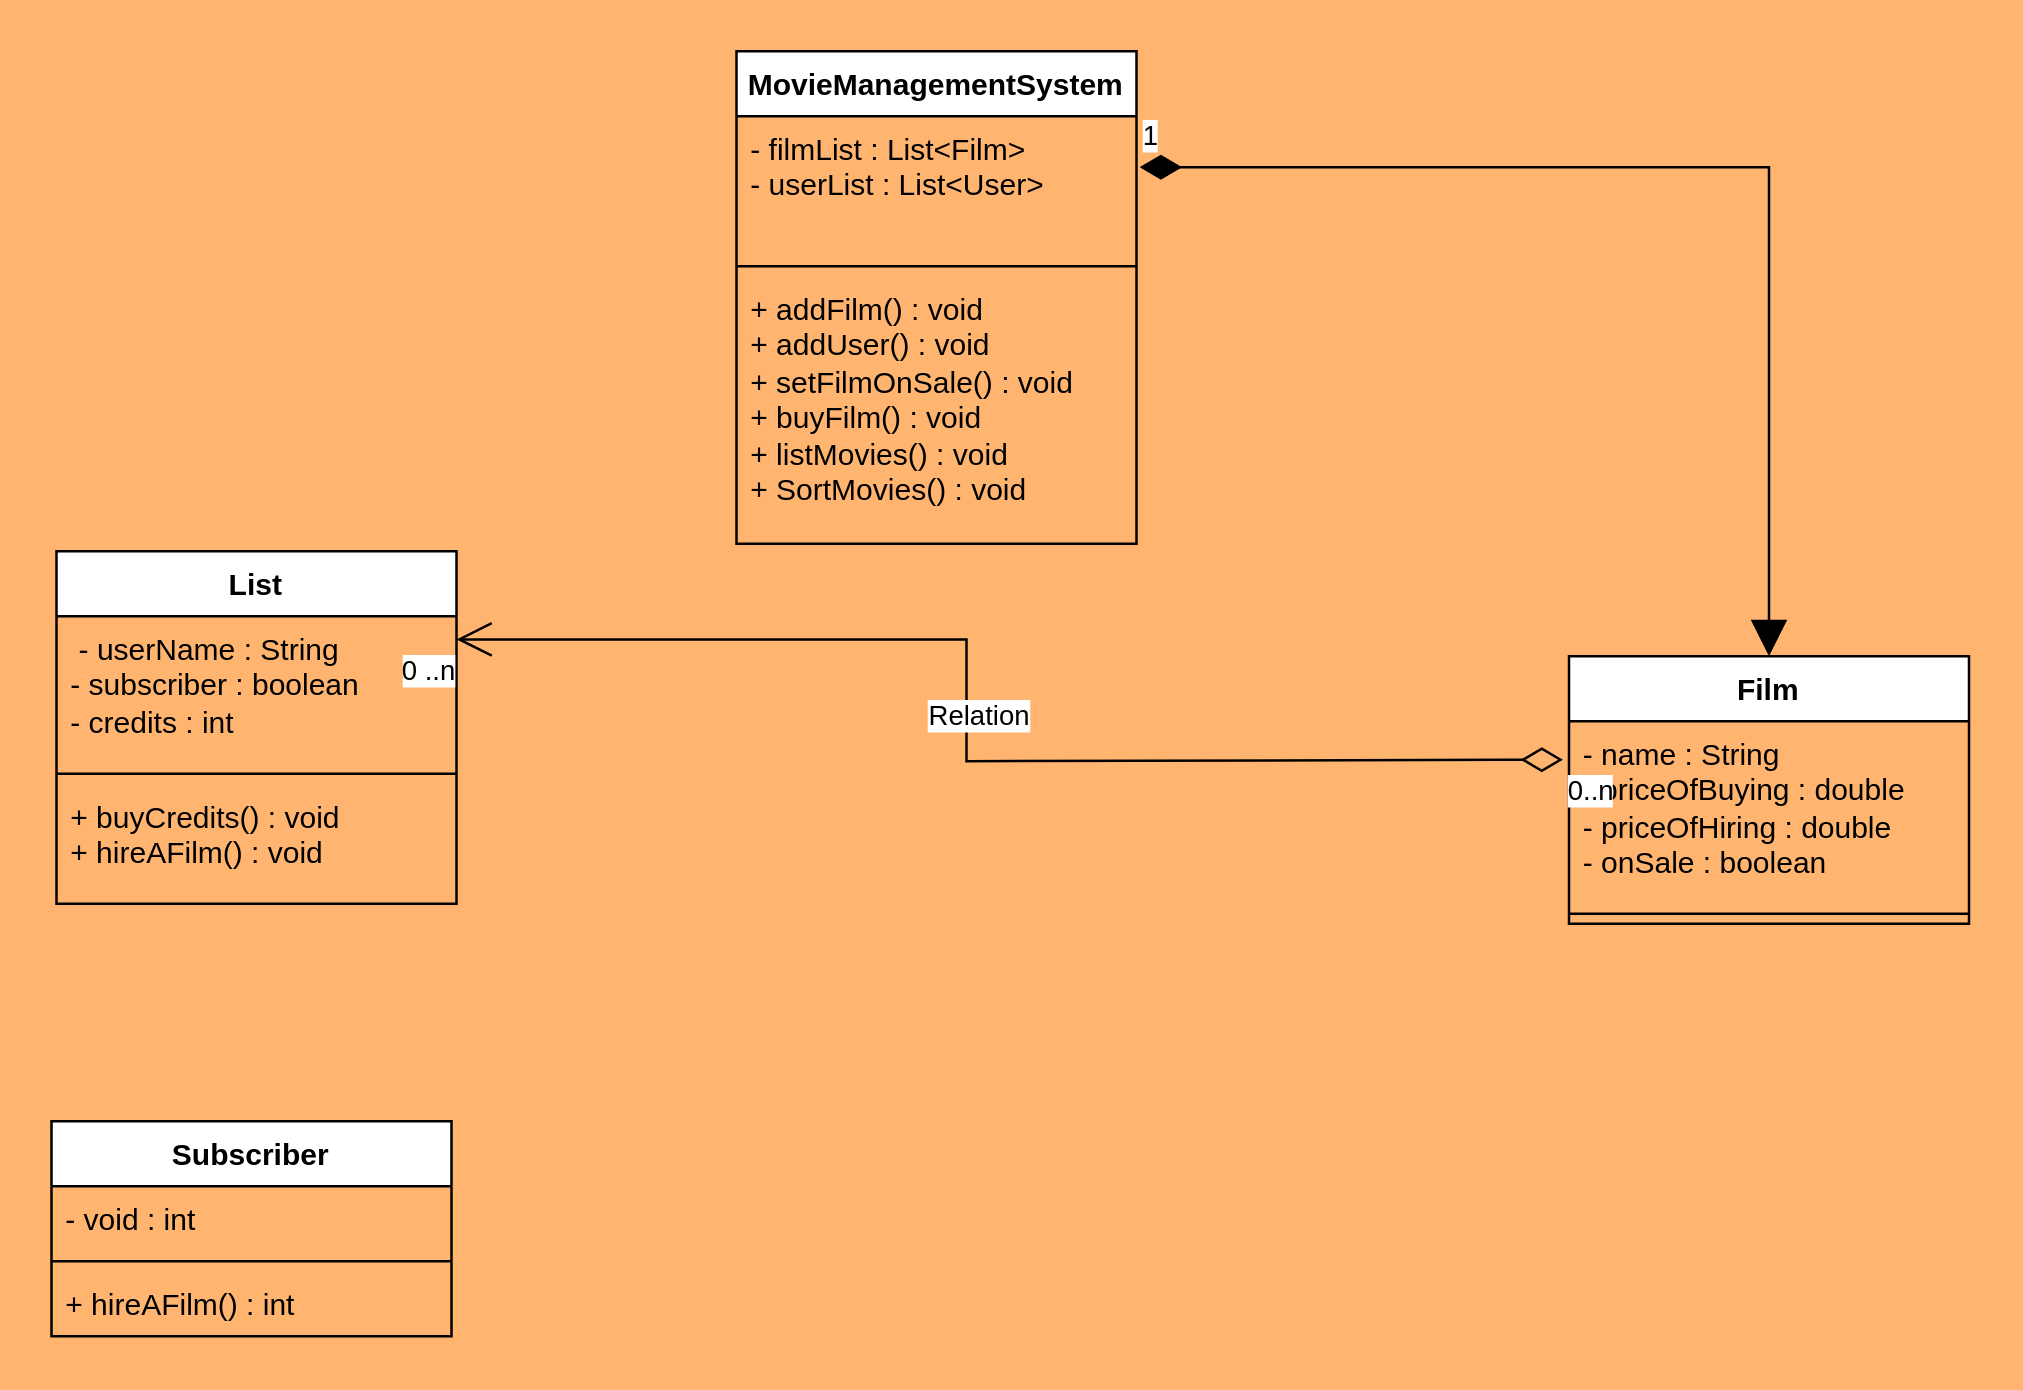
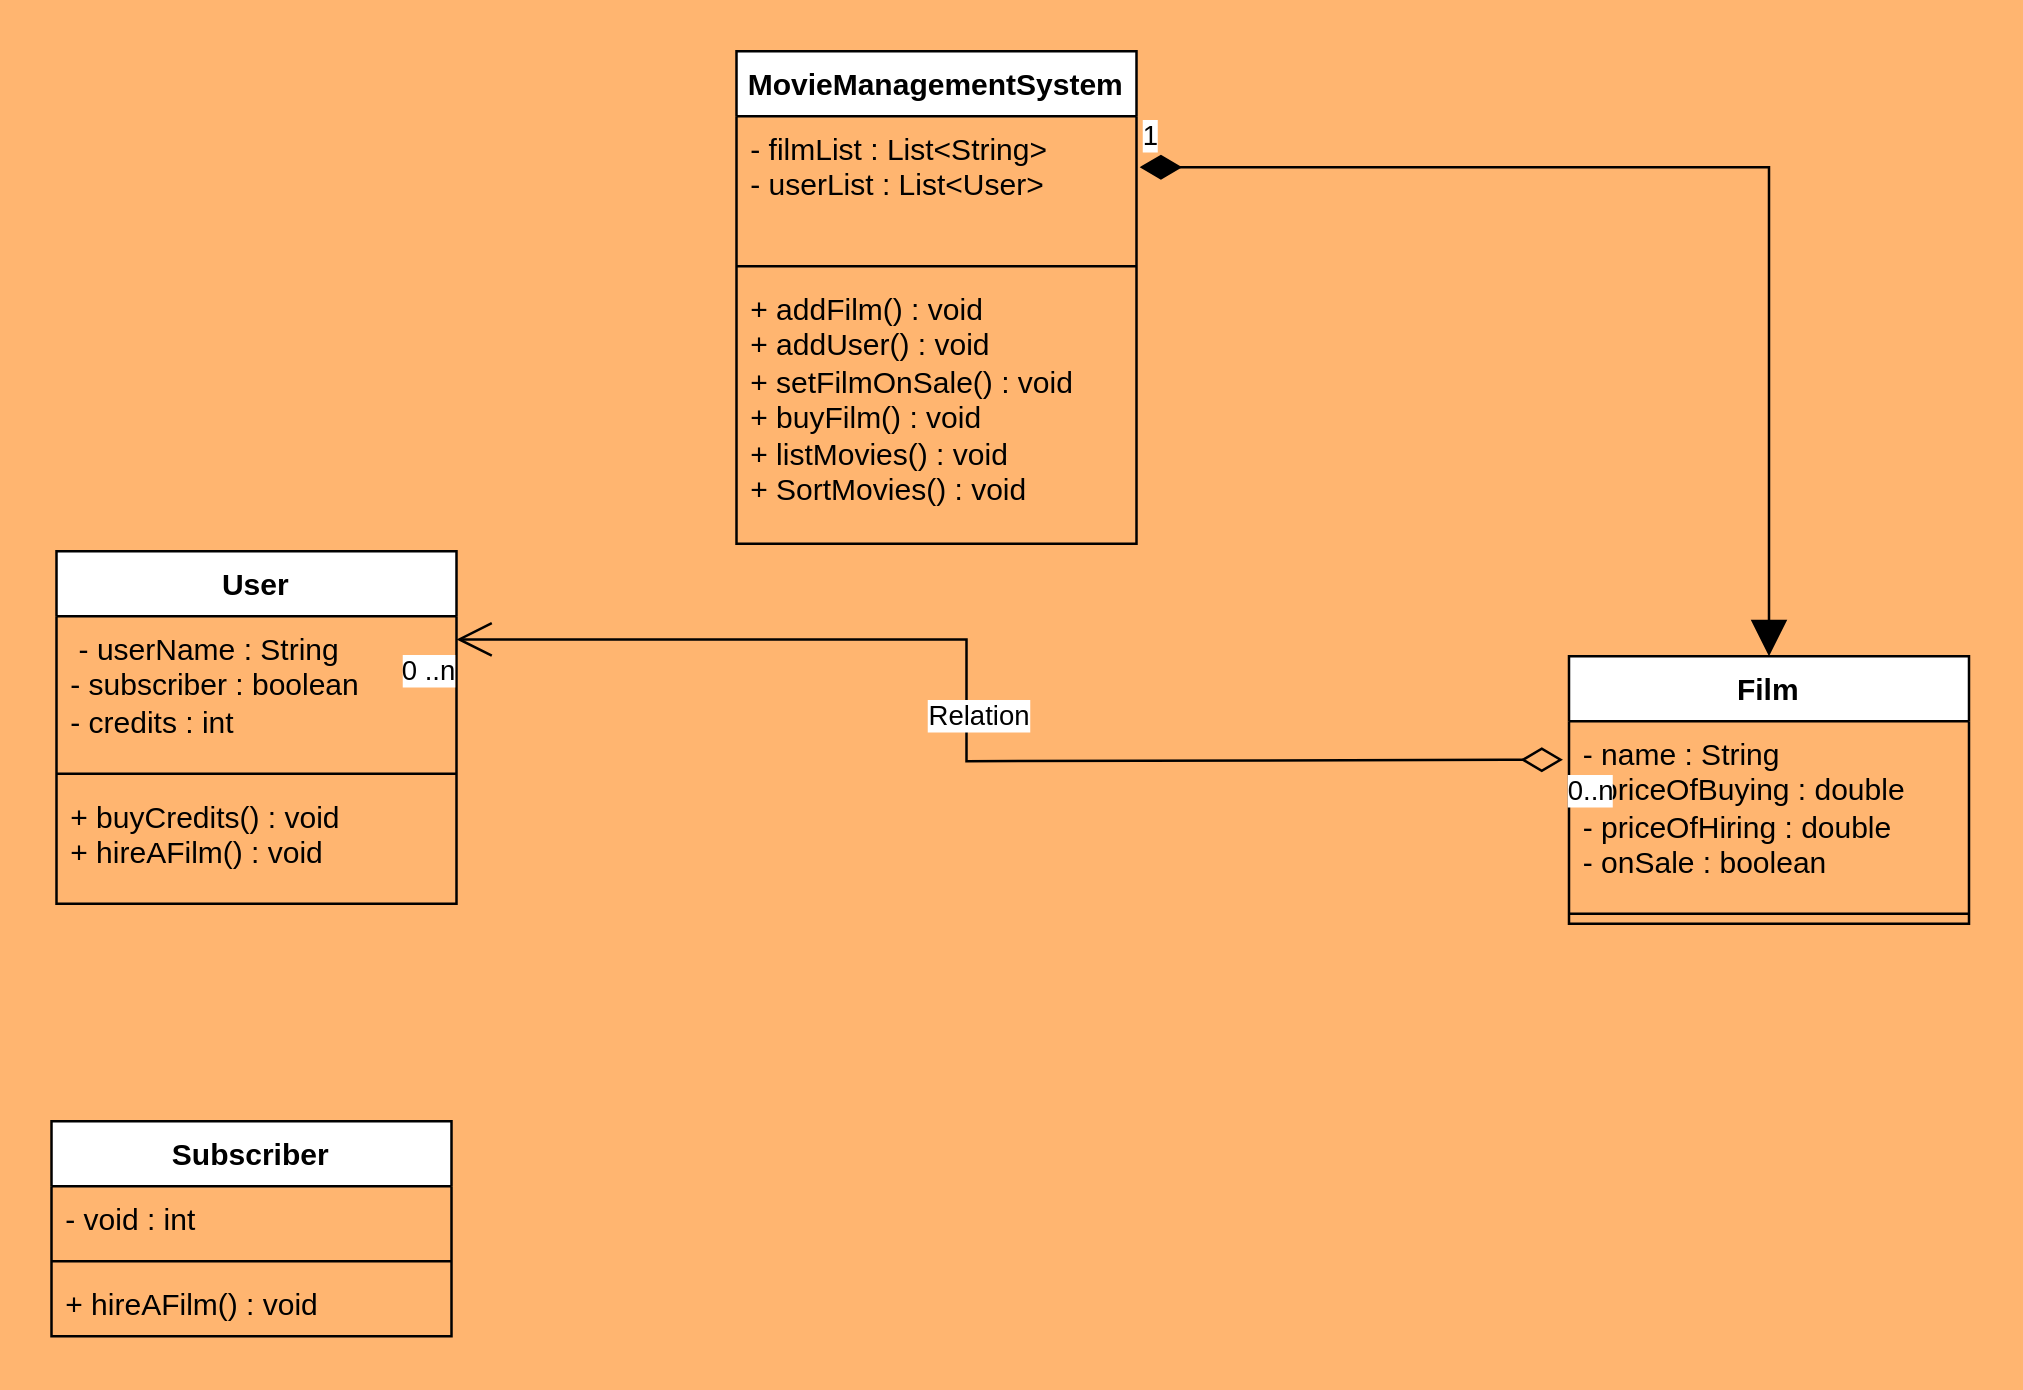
node "- filmList : List<Film> - userList : List<User>": label "- filmList : List<Film> - userList : List<User>" -> "- filmList : List<String> - userList : List<User>"
node "List": label "List" -> "User"
node "+ hireAFilm() : int": label "+ hireAFilm() : int" -> "+ hireAFilm() : void"
